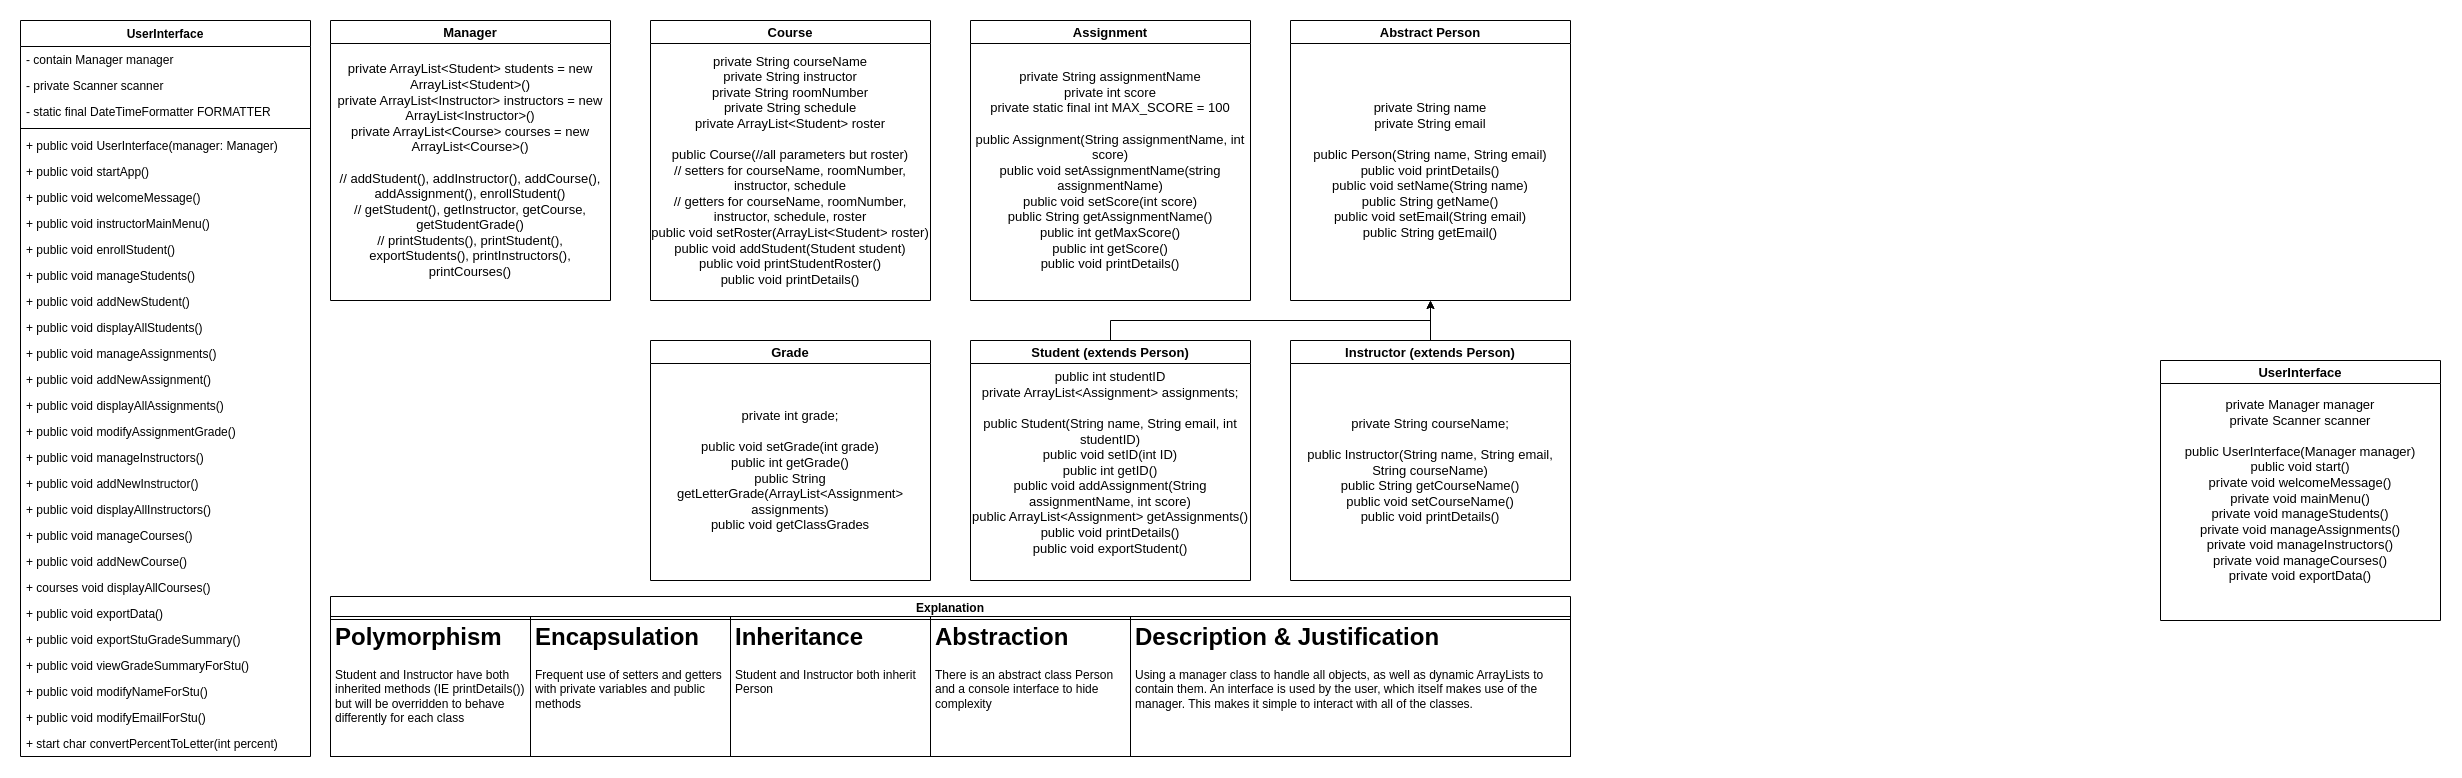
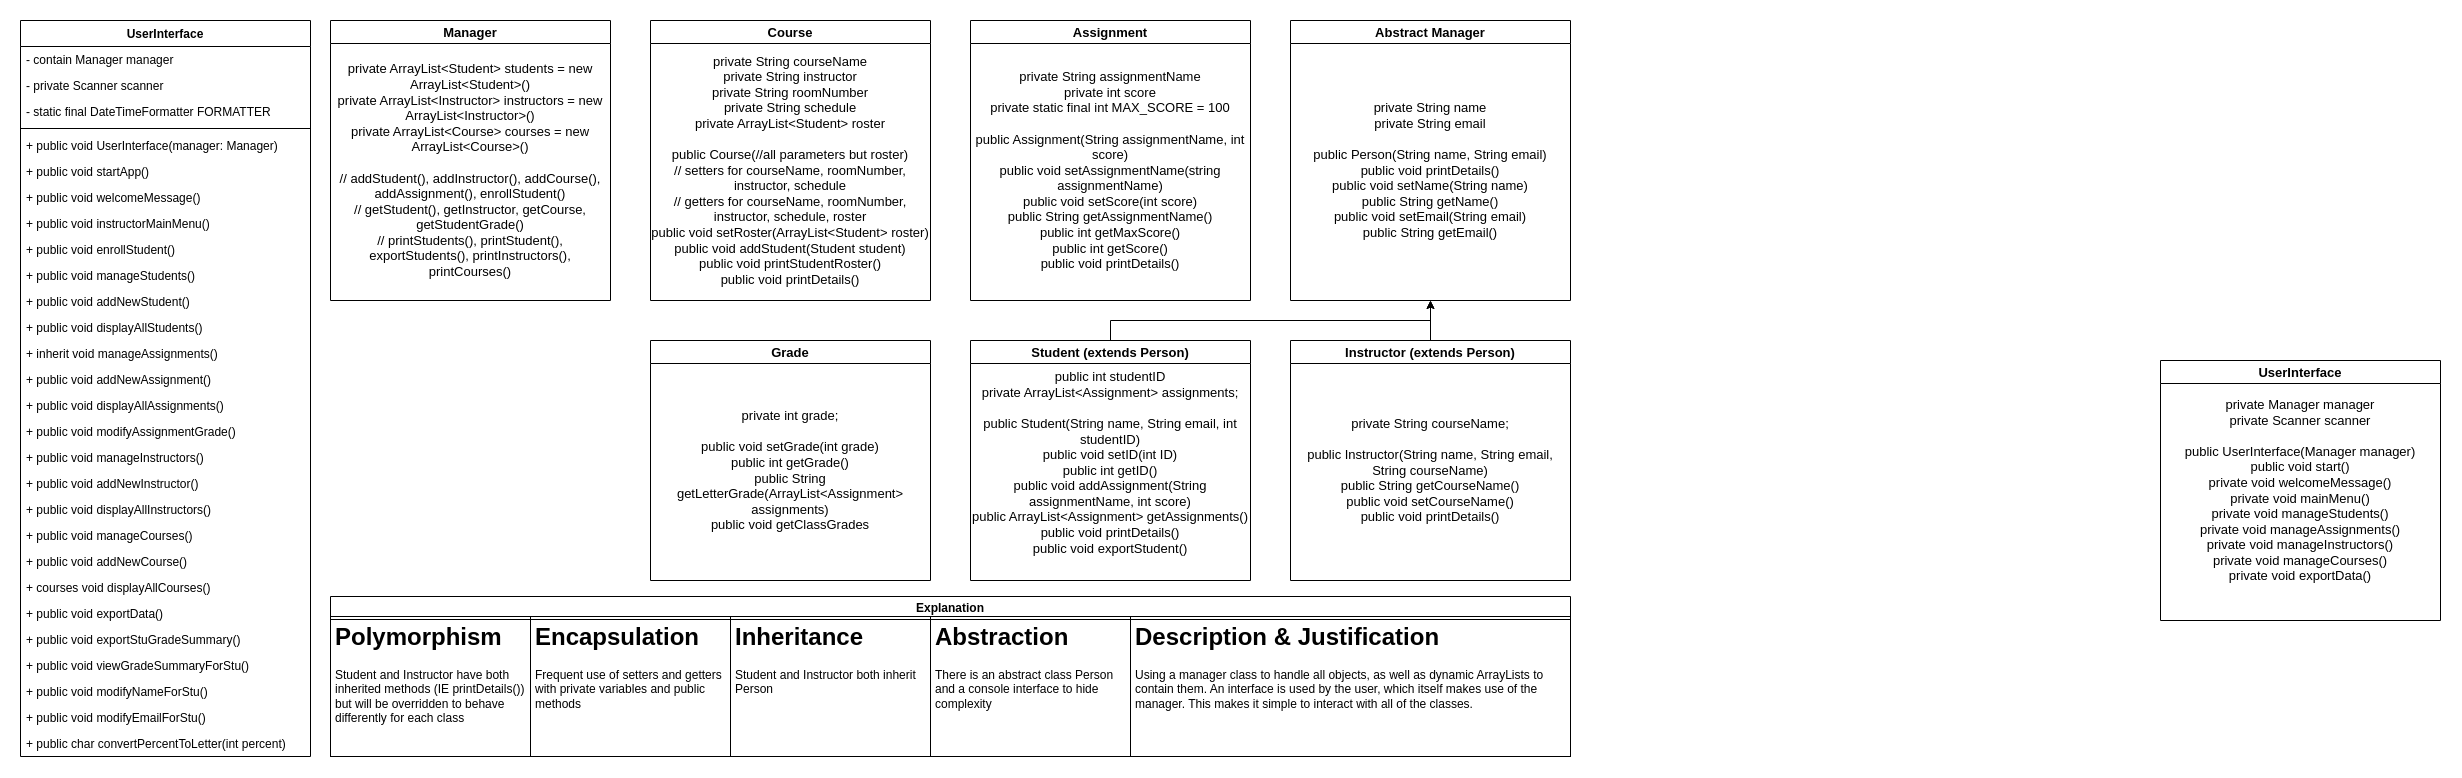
node "Abstract Person": label "Abstract Person" -> "Abstract Manager"
node "+ public void manageAssignments()": label "+ public void manageAssignments()" -> "+ inherit void manageAssignments()"
node "+ start char convertPercentToLetter(int percent)": label "+ start char convertPercentToLetter(int percent)" -> "+ public char convertPercentToLetter(int percent)"
